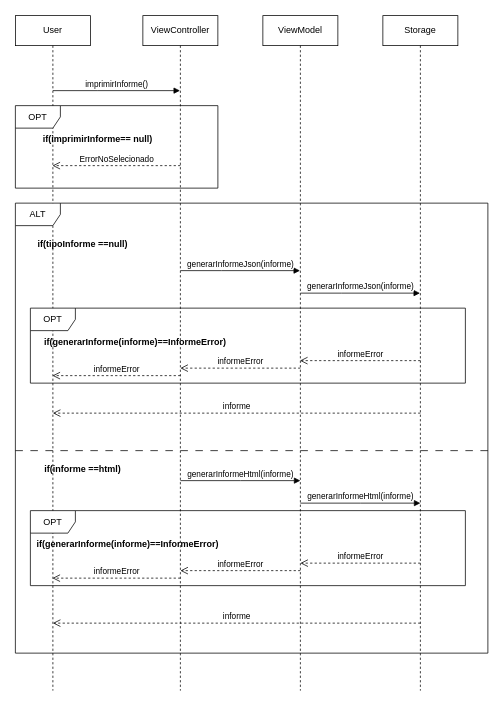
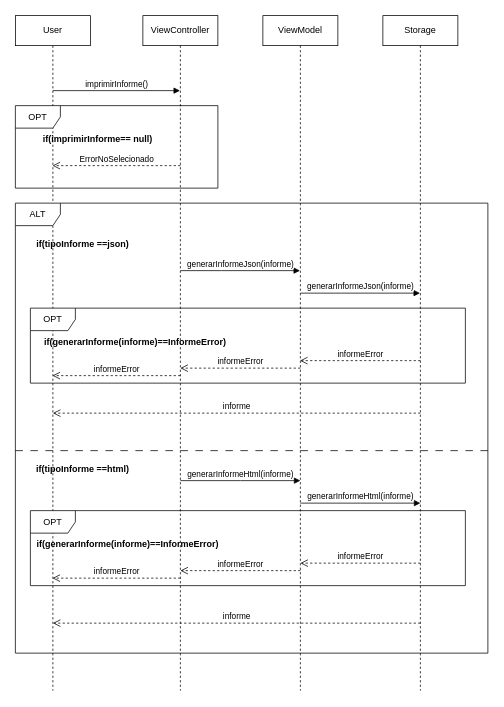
node "if(tipoInforme ==null)": label "if(tipoInforme ==null)" -> "if(tipoInforme ==json)"
node "if(informe ==html)": label "if(informe ==html)" -> "if(tipoInforme ==html)"
